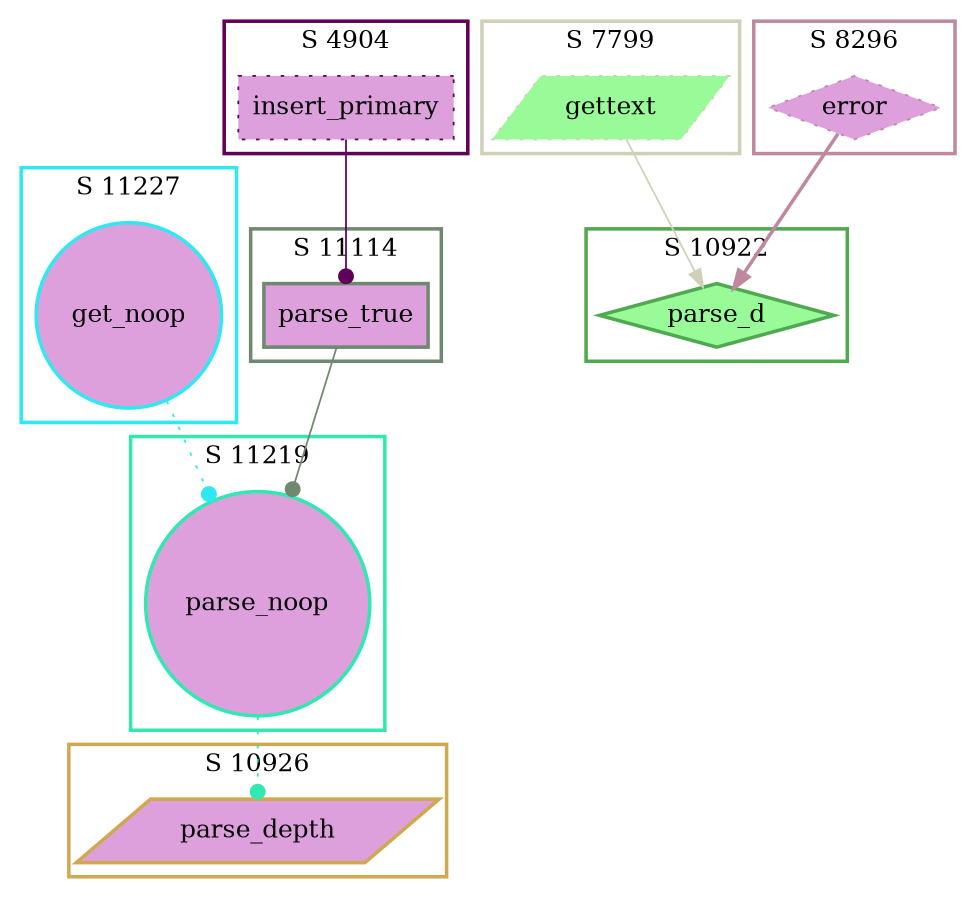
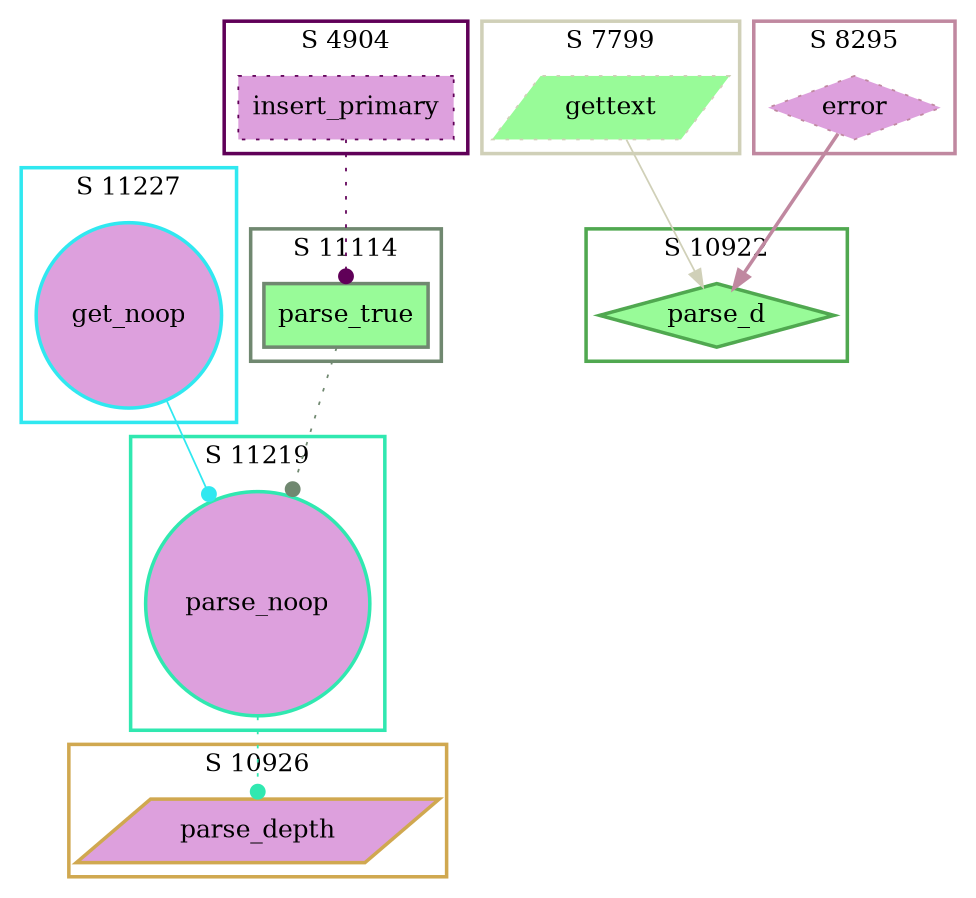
cluster "S 8296": label "S 8296" -> "S 8295"
edge "insert_primary" -> "parse_true": style solid -> dotted
node "parse_true": fillcolor plum -> palegreen
edge "parse_true" -> "parse_noop": style solid -> dotted
edge "get_noop" -> "parse_noop": style dotted -> solid
